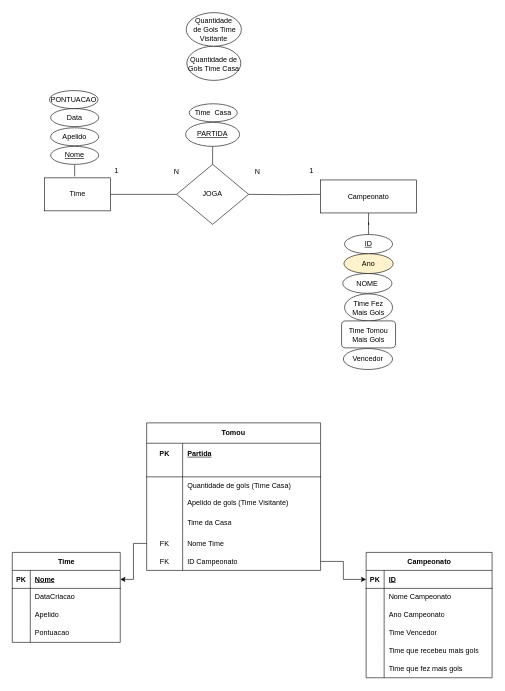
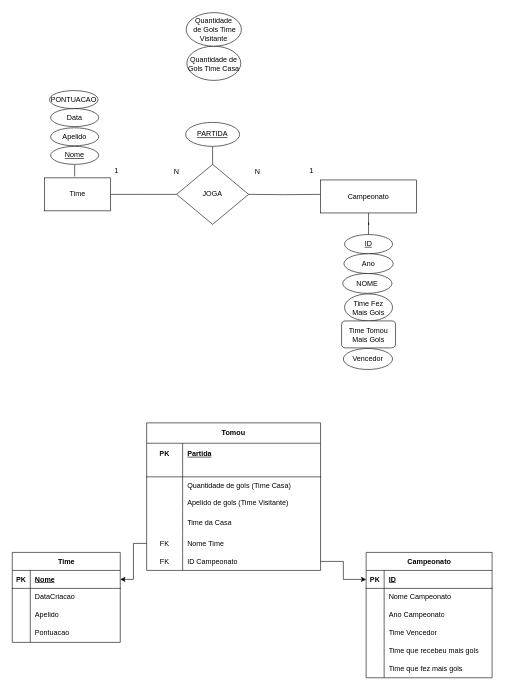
node "Time Casa": removed
node "Ano": fillcolor #fff2cc -> #ffffff
